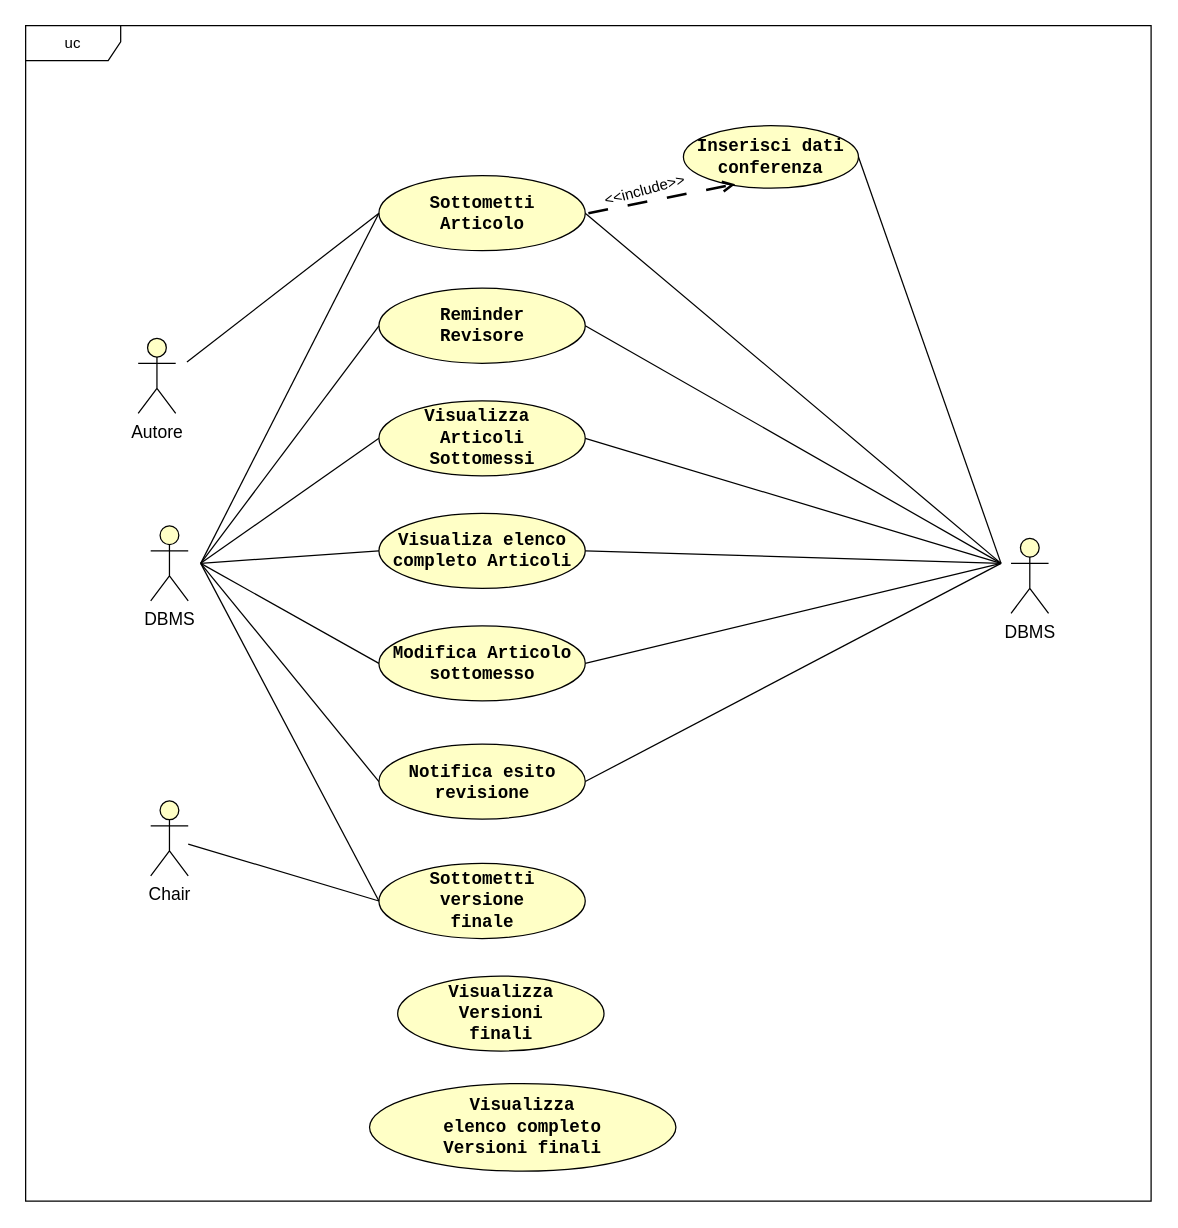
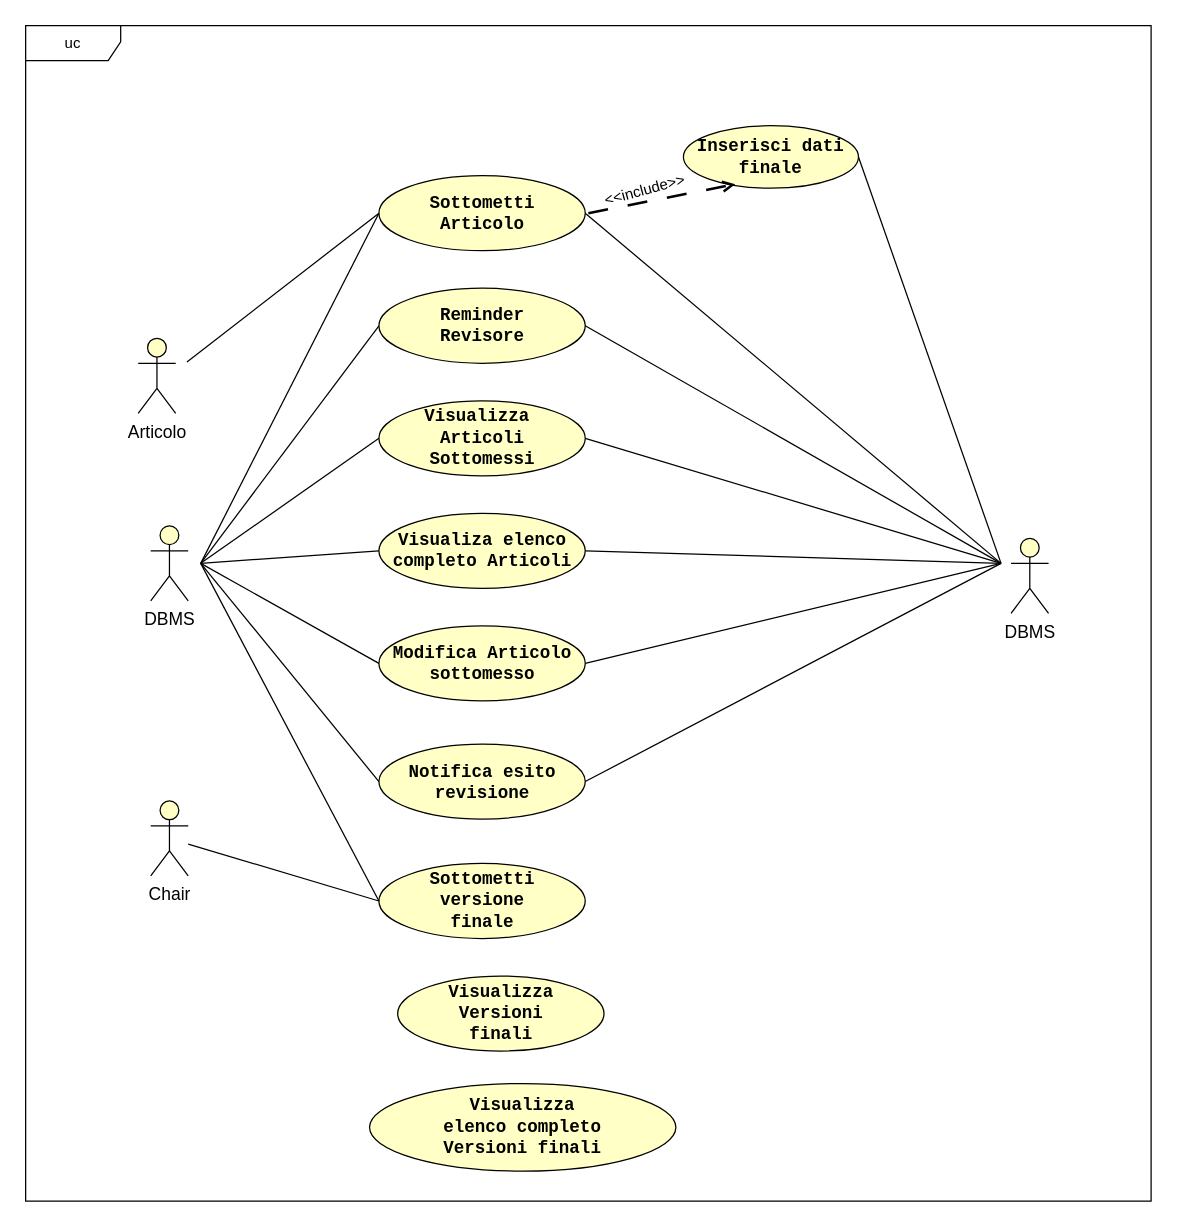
node "Inserisci dati conferenza": label "Inserisci dati conferenza" -> "Inserisci dati finale"
node "Autore": label "Autore" -> "Articolo"
